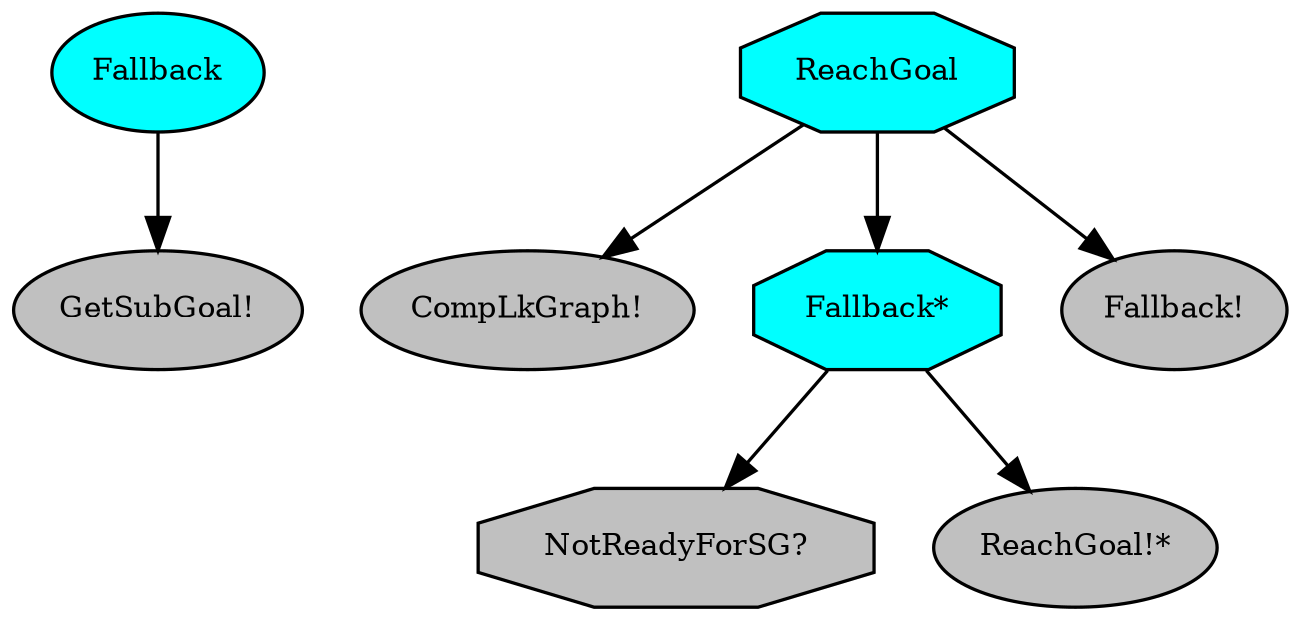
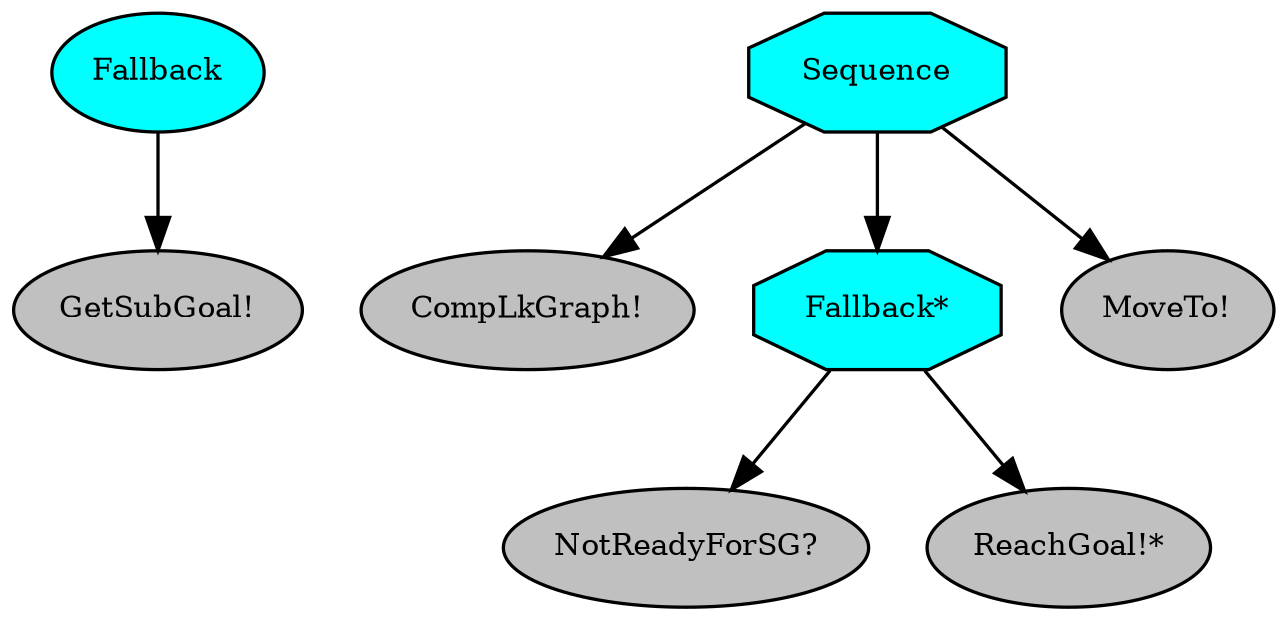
node "ReachGoal": label "ReachGoal" -> "Sequence"
node "Fallback!": label "Fallback!" -> "MoveTo!"
node "NotReadyForSG?": shape octagon -> ellipse
